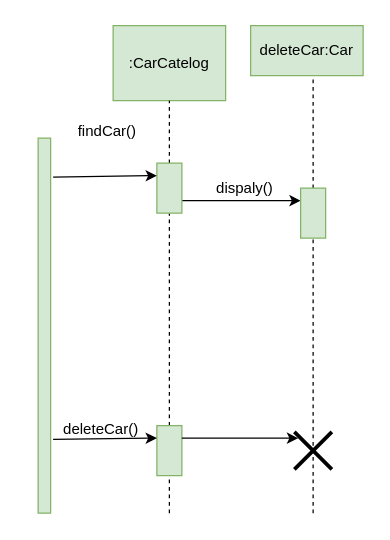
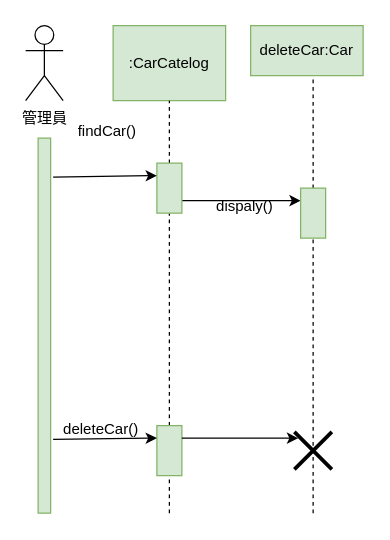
node "管理員": added
node "dispaly()": moved (244, 188) -> (244, 207)
